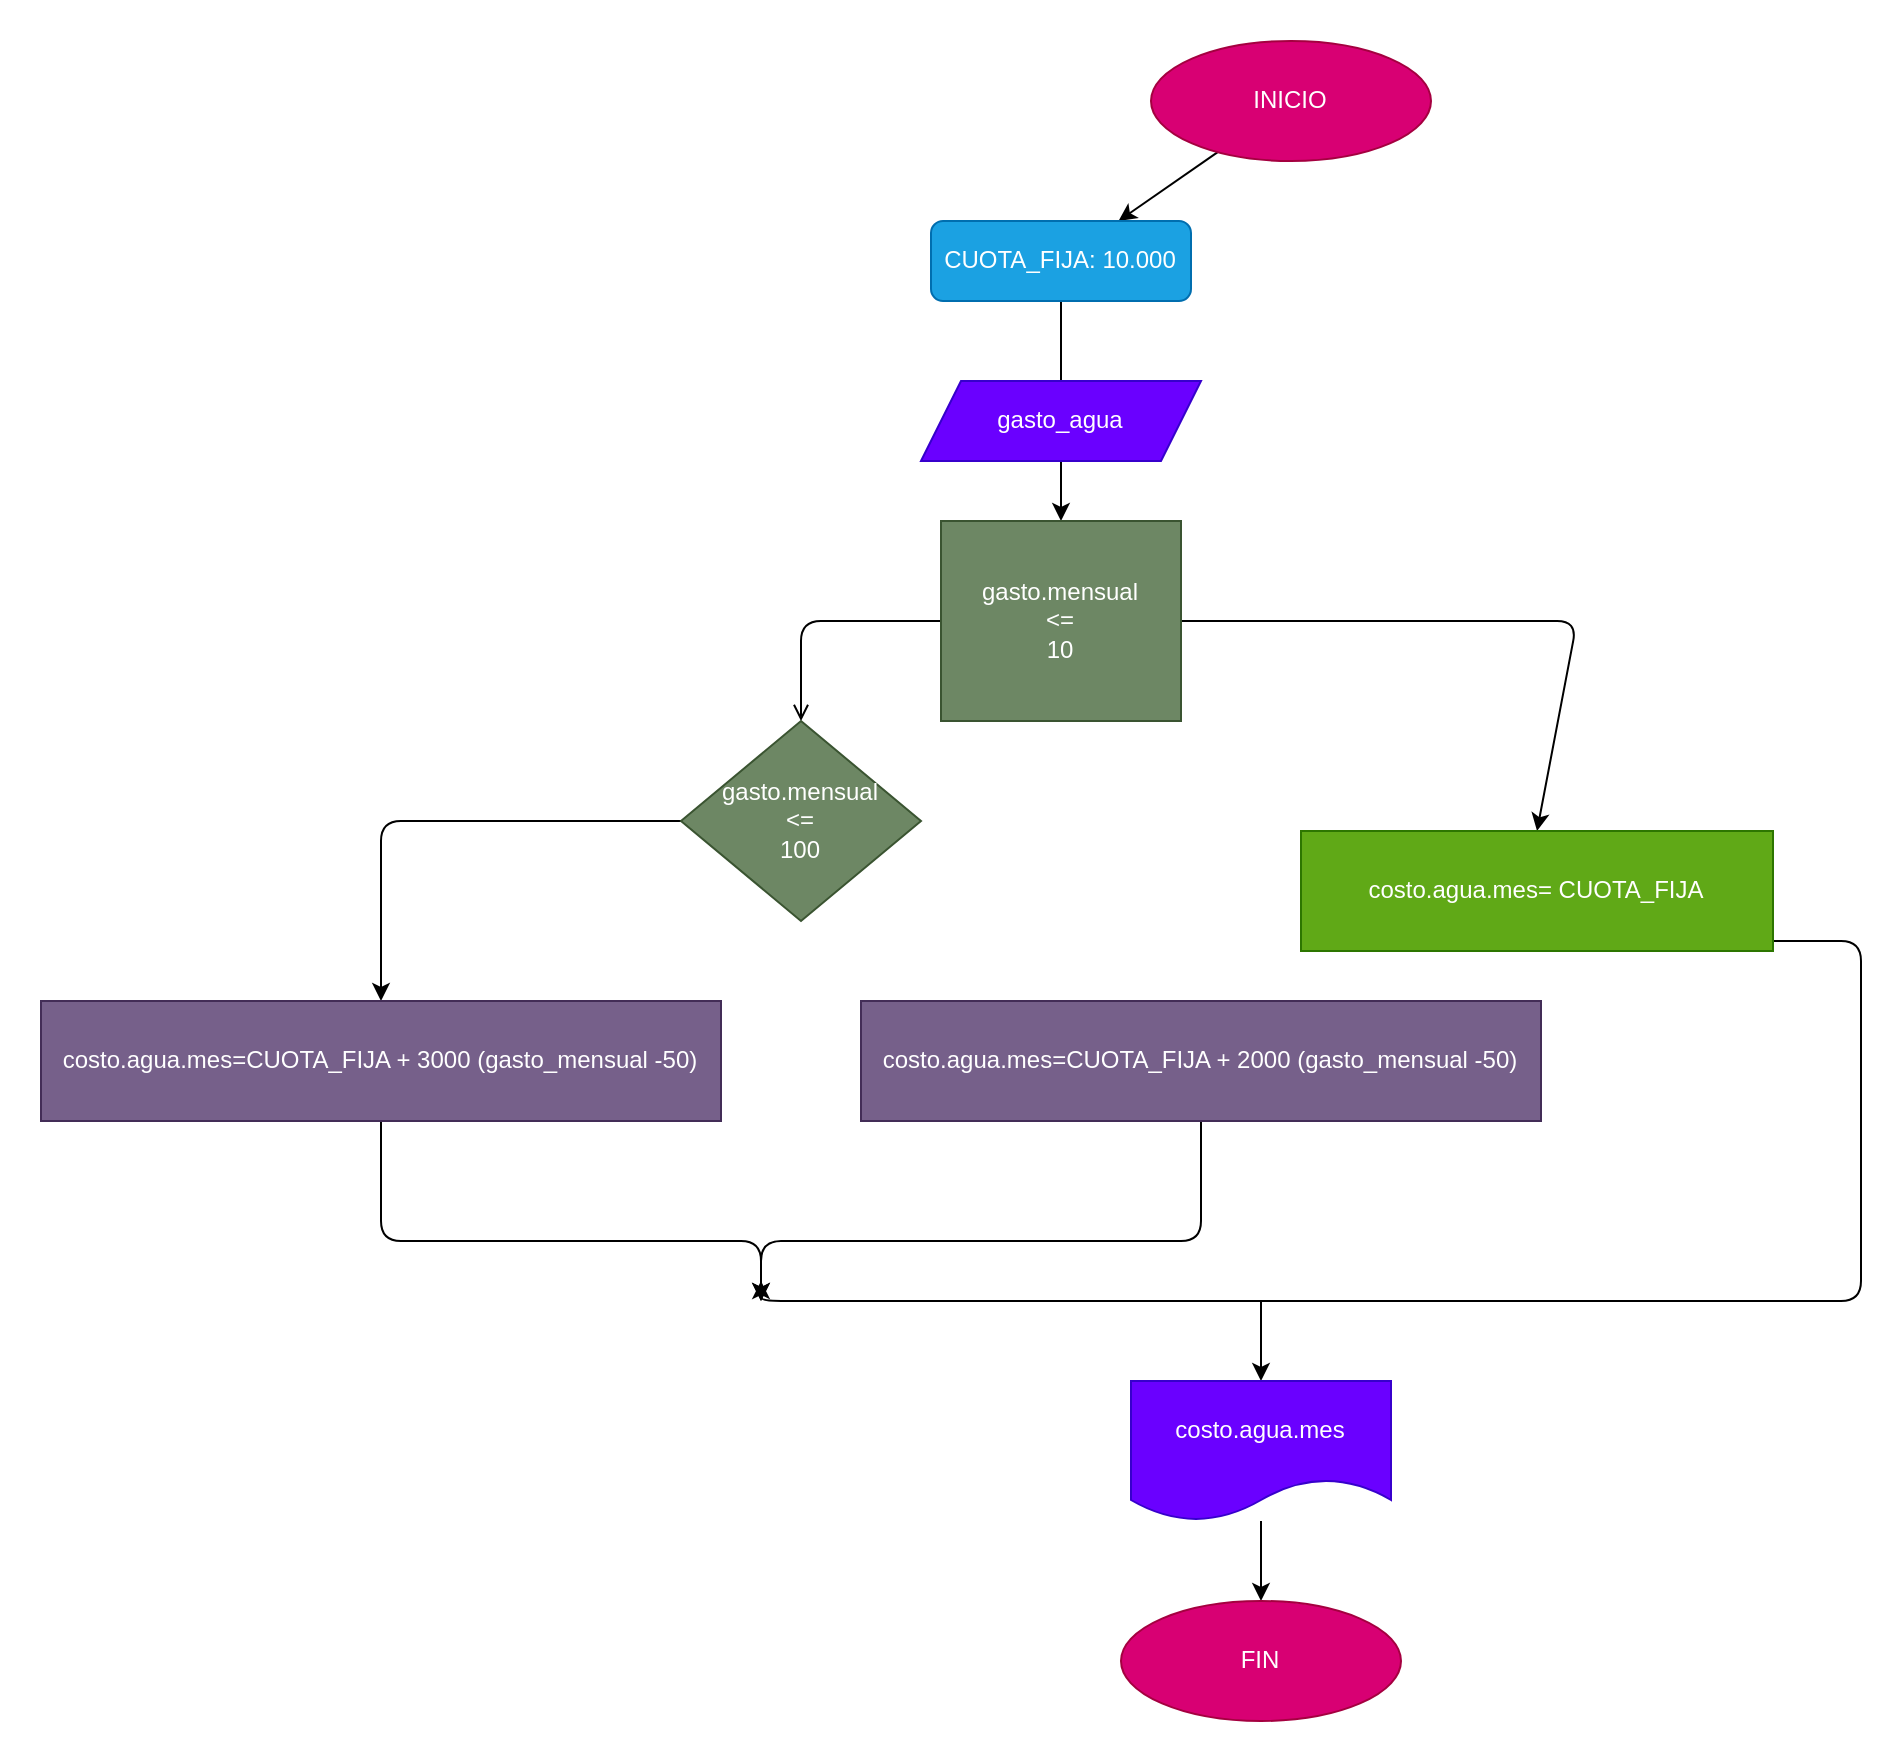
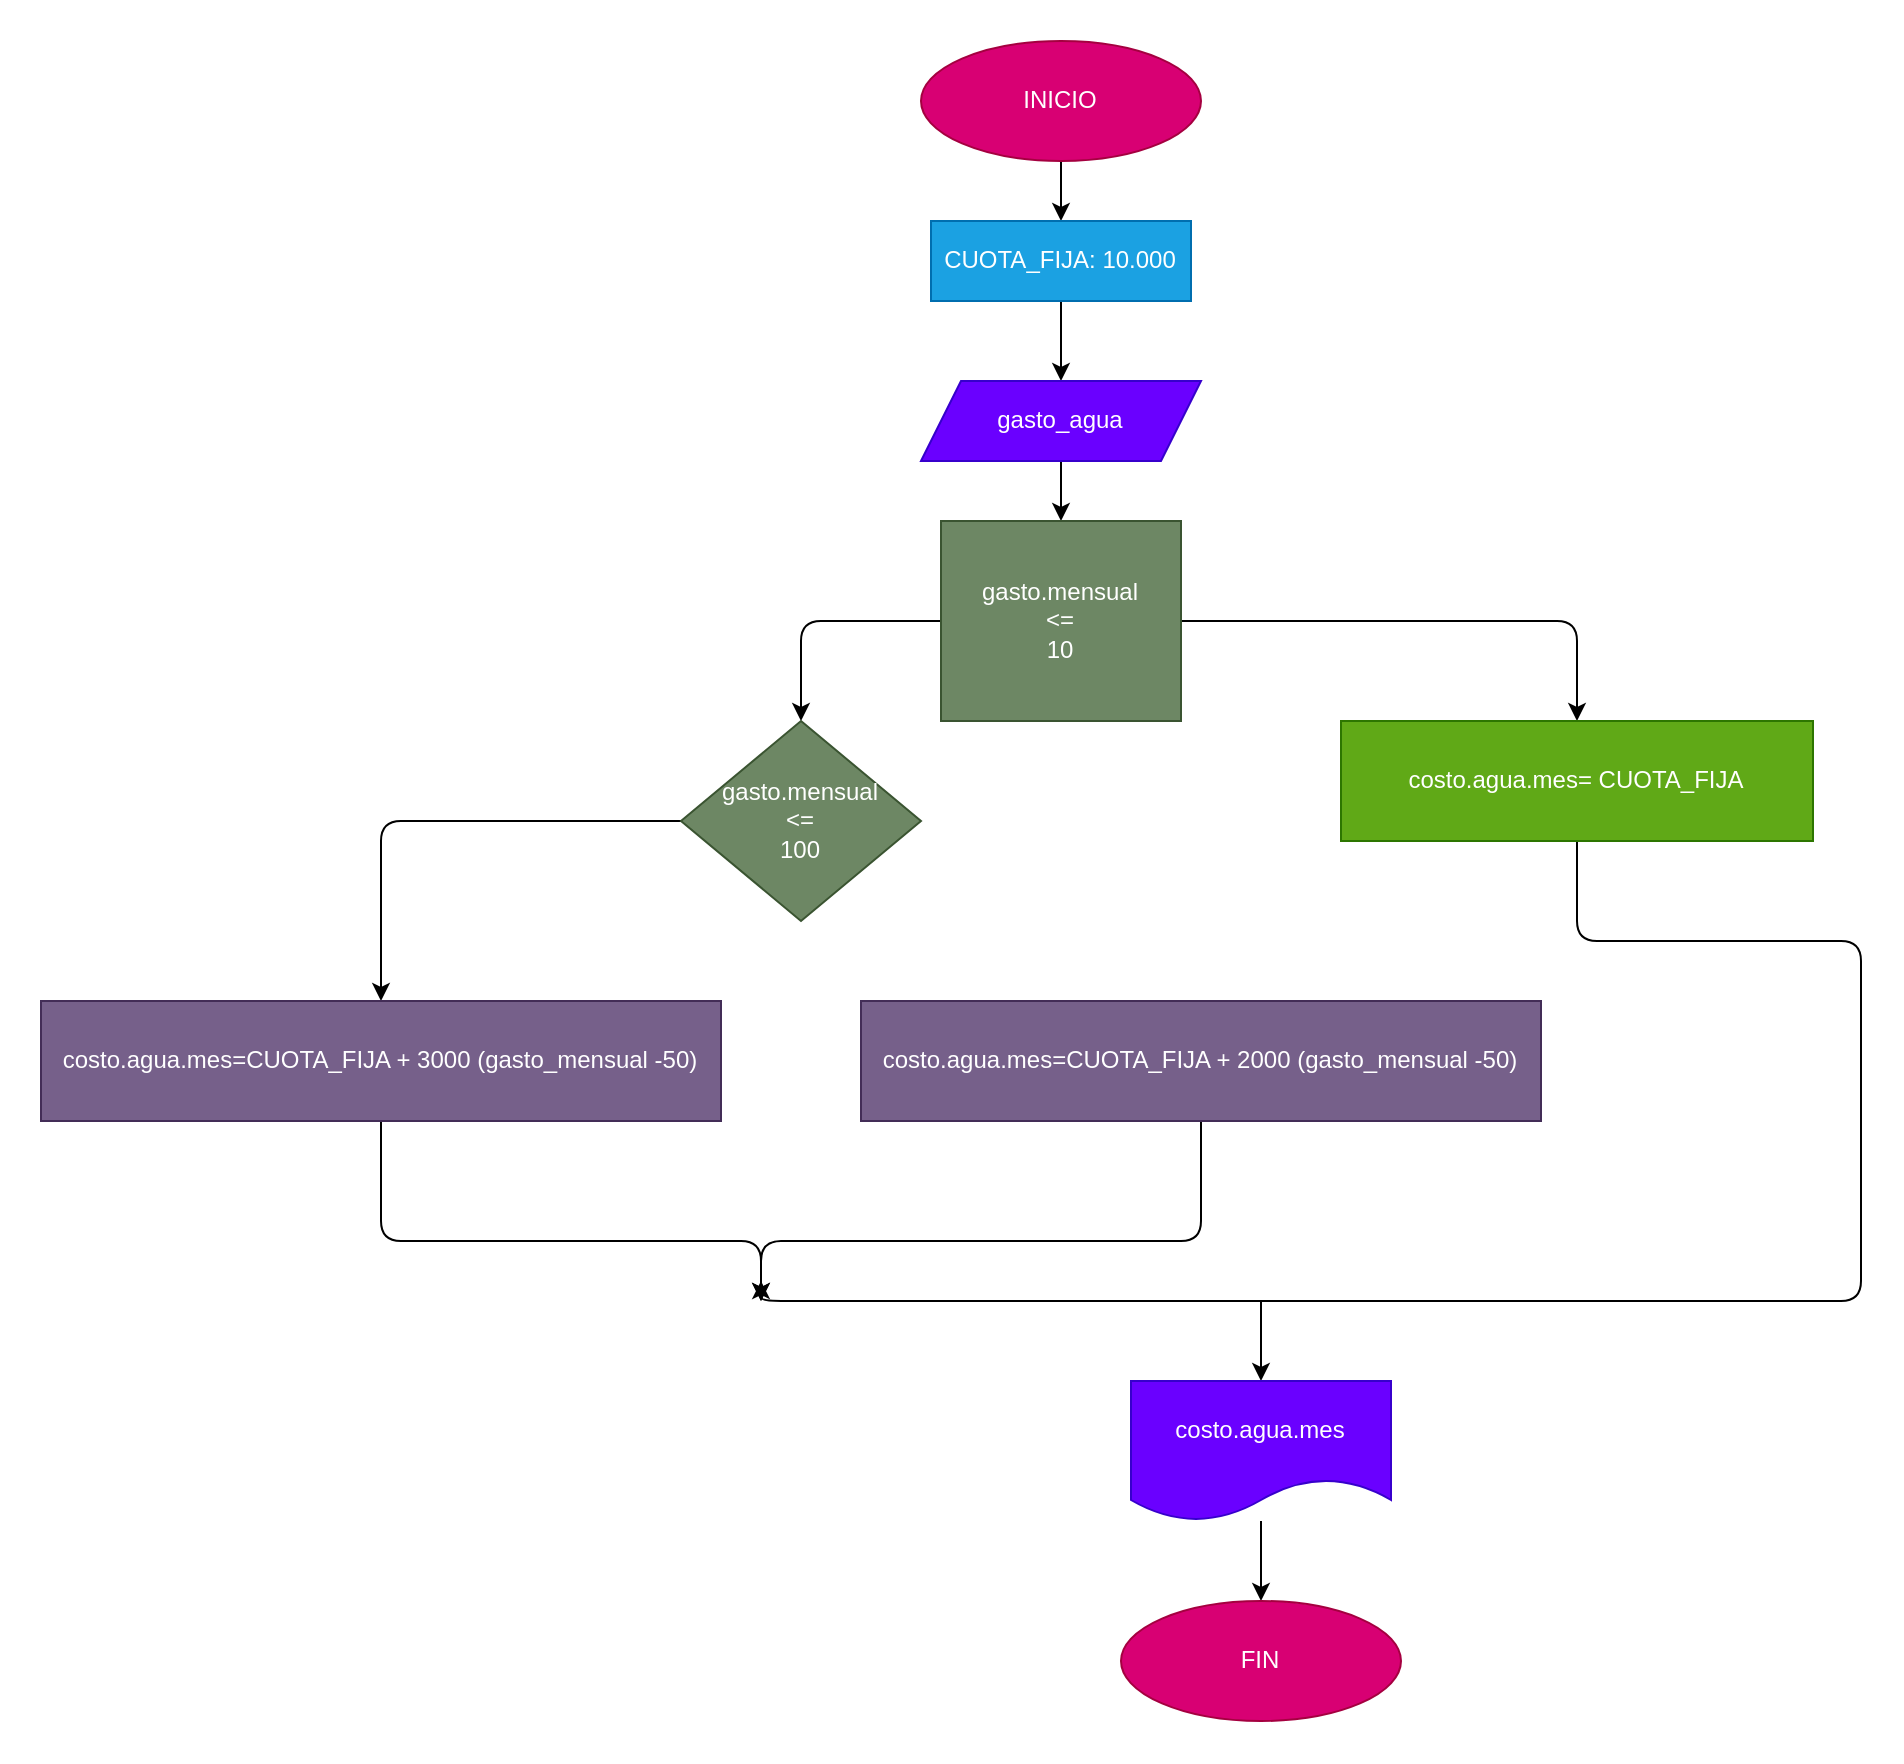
node "INICIO": moved (1291, 101) -> (1061, 101)
node "CUOTA_FIJA: 10.000": shape rounded rectangle -> rectangle
edge "CUOTA_FIJA: 10.000" -- "gasto_agua": arrowhead none -> classic
edge "gasto.mensual <= 10" -> "gasto.mensual <= 100": arrowhead open -> classic
node "costo.agua.mes= CUOTA_FIJA": moved (1537, 891) -> (1577, 781)
